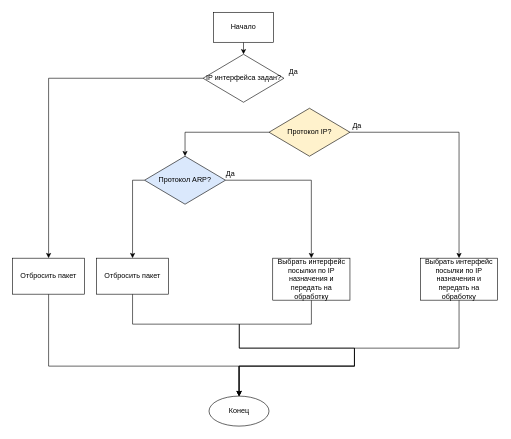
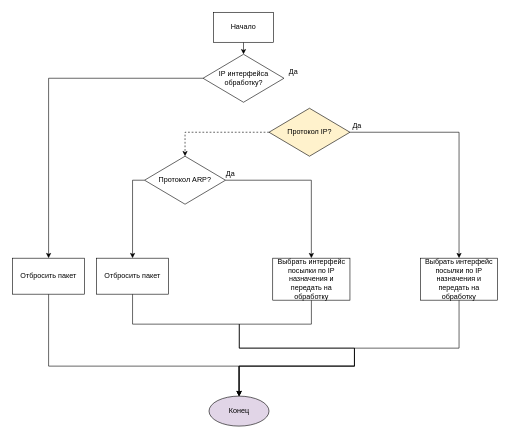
node "IP интерфейса задан?": label "IP интерфейса задан?" -> "IP интерфейса обработку?"
edge "Протокол IP?" -> "Протокол ARP?": style solid -> dashed
node "Протокол ARP?": fillcolor #dae8fc -> #ffffff
node "Конец": fillcolor #ffffff -> #e1d5e7
